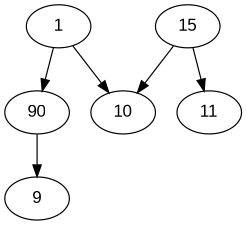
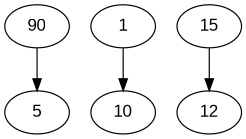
edge "1" -> "90": removed
edge "15" -> "10": removed
node "11": label "11" -> "12"
node "9": label "9" -> "5"
